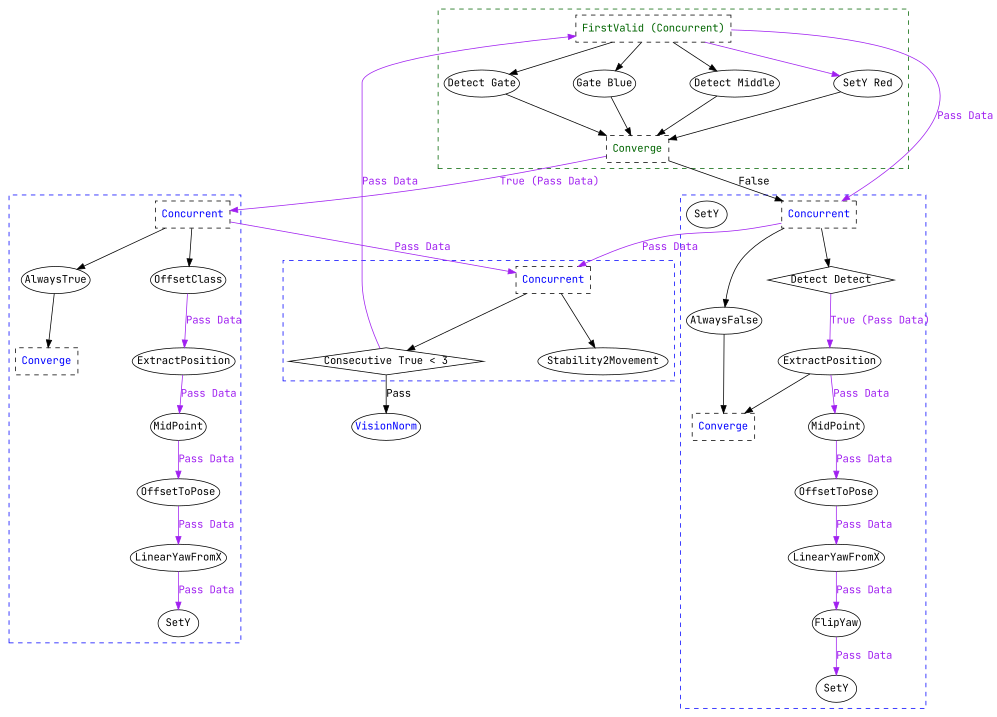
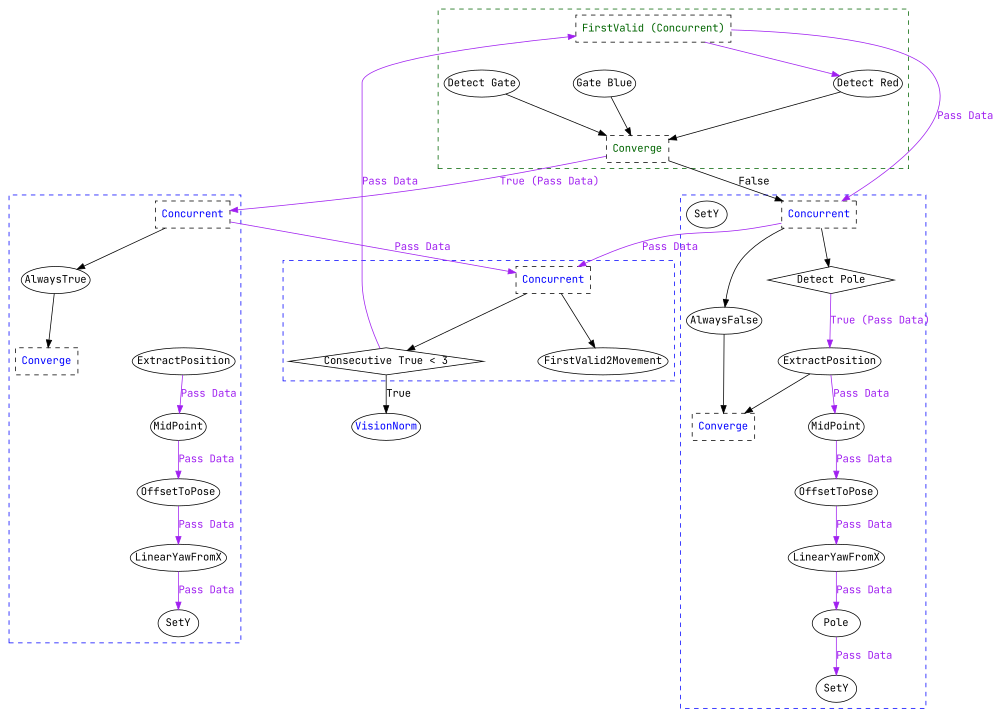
edge "FirstValid (Concurrent)" -> "Gate Blue": removed
edge "FirstValid (Concurrent)" -> "Detect Gate": removed
node "Detect Middle": removed
node "SetY Red": label "SetY Red" -> "Detect Red"
node "OffsetClass": removed
node "Detect Detect": label "Detect Detect" -> "Detect Pole"
node "Stability2Movement": label "Stability2Movement" -> "FirstValid2Movement"
edge "Consecutive True < 3" -> "VisionNorm": label "Pass" -> "True"
node "FlipYaw": label "FlipYaw" -> "Pole"
